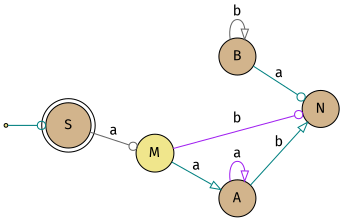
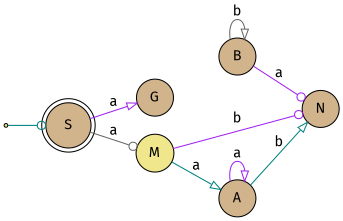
edge "B" -> "N": color teal -> purple
node "G": added
